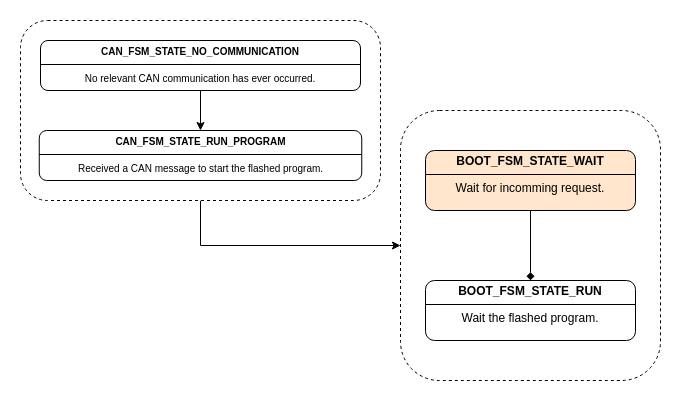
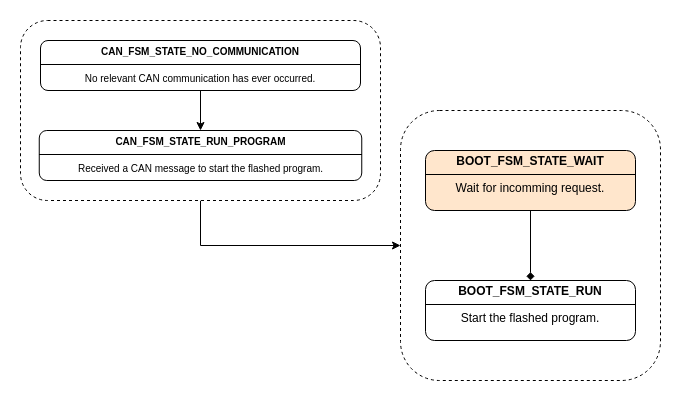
node "BOOT_FSM_STATE_RUN Wait the flashed program.": label "BOOT_FSM_STATE_RUN Wait the flashed program." -> "BOOT_FSM_STATE_RUN Start the flashed program."
